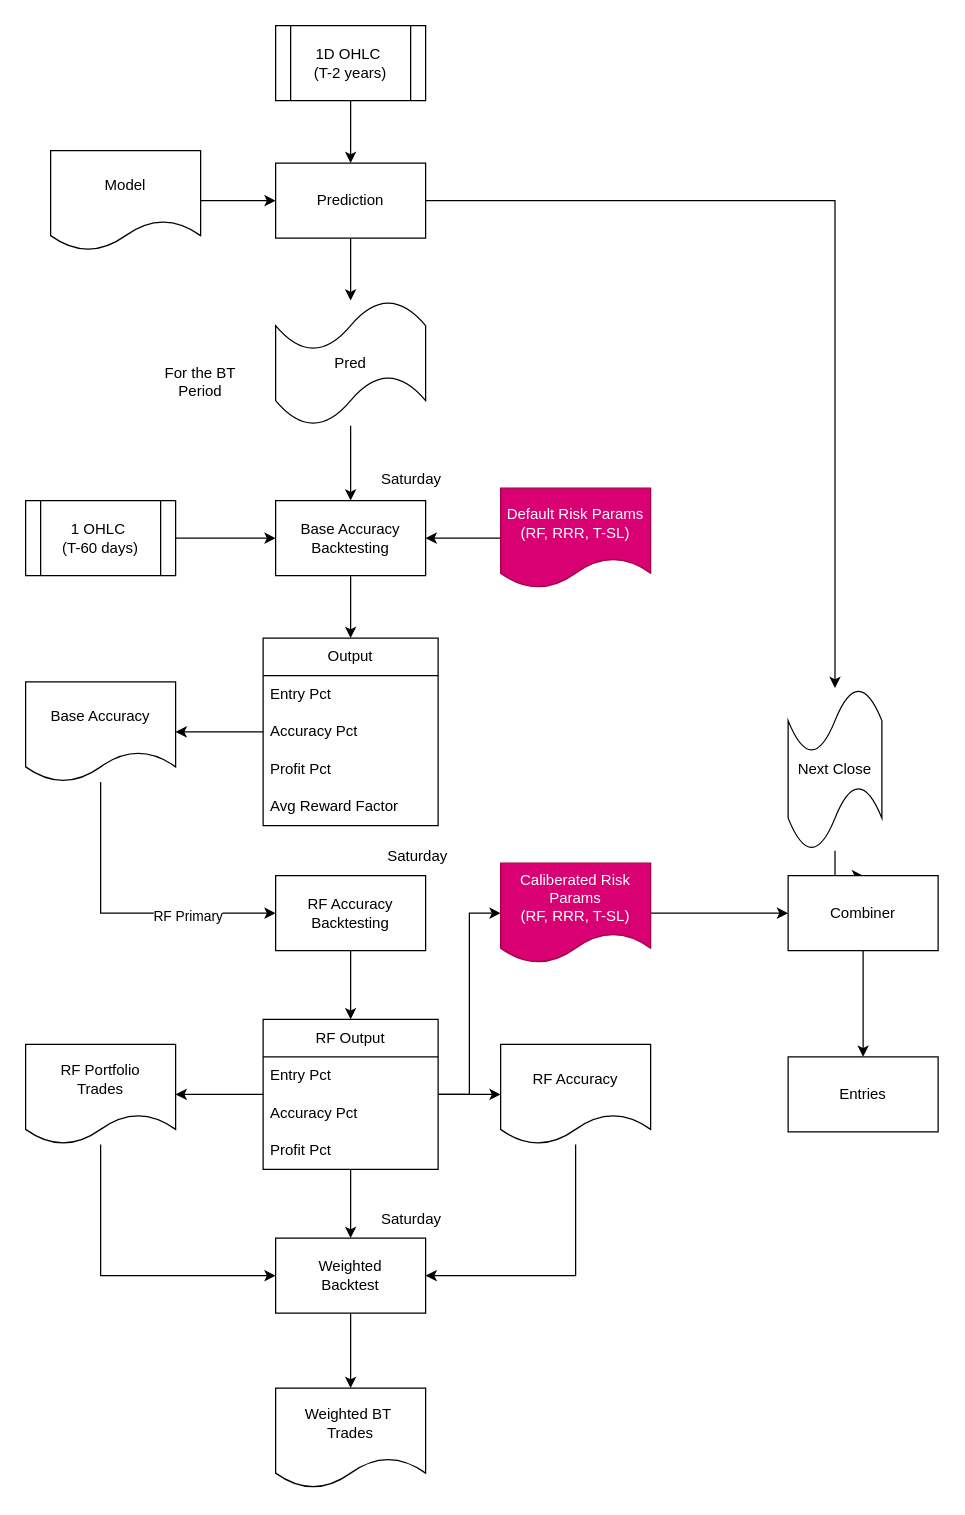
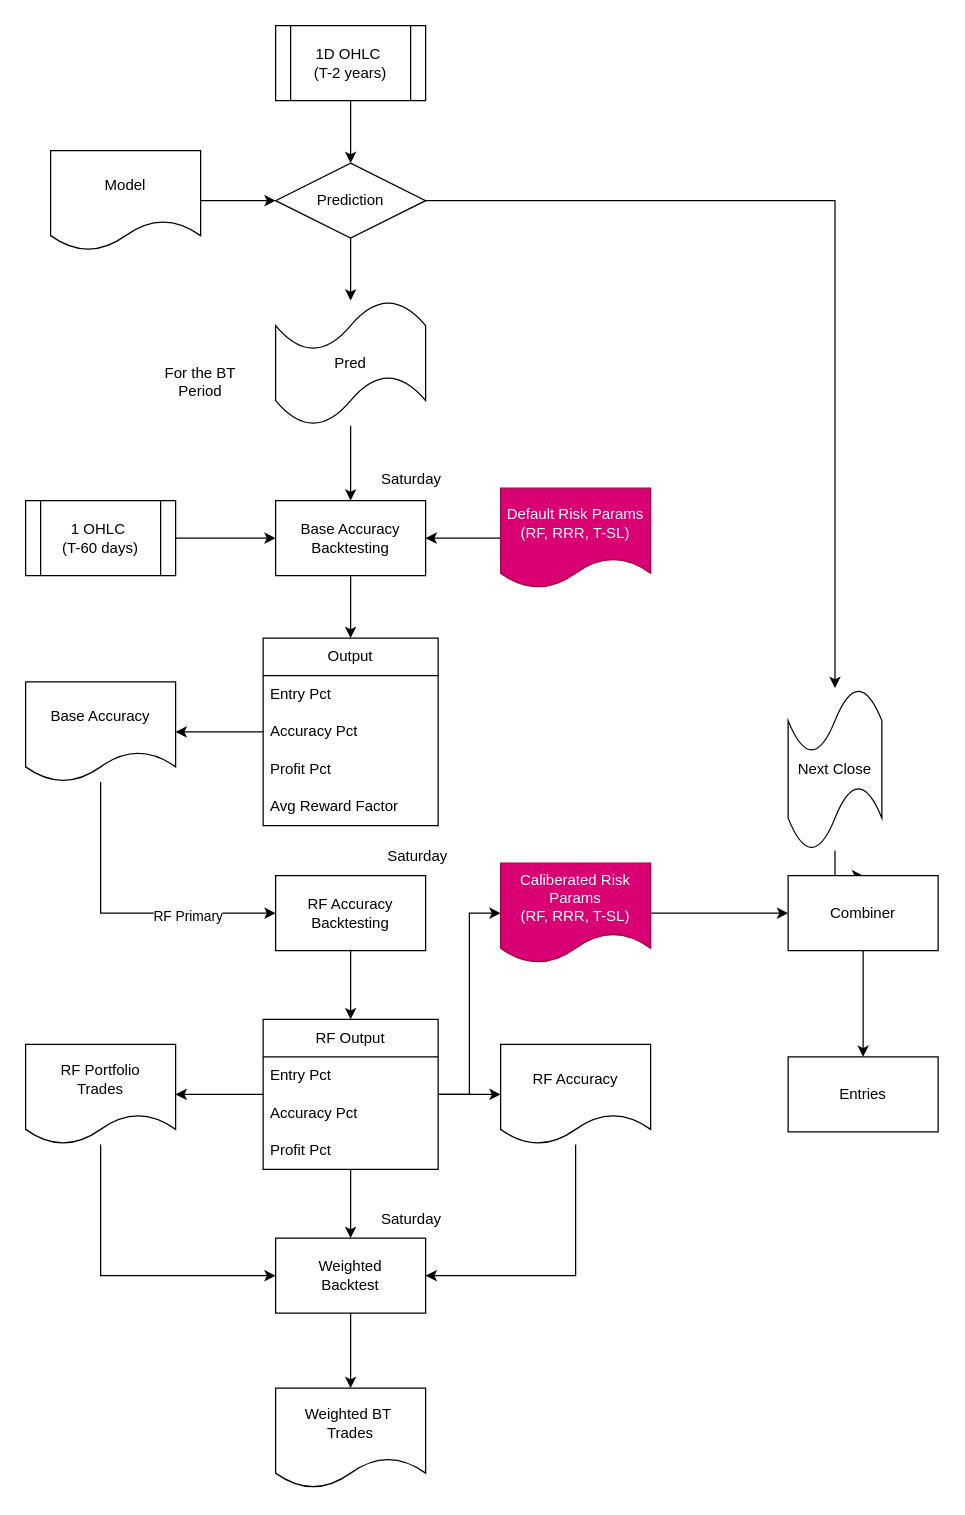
node "Prediction": shape rectangle -> diamond
